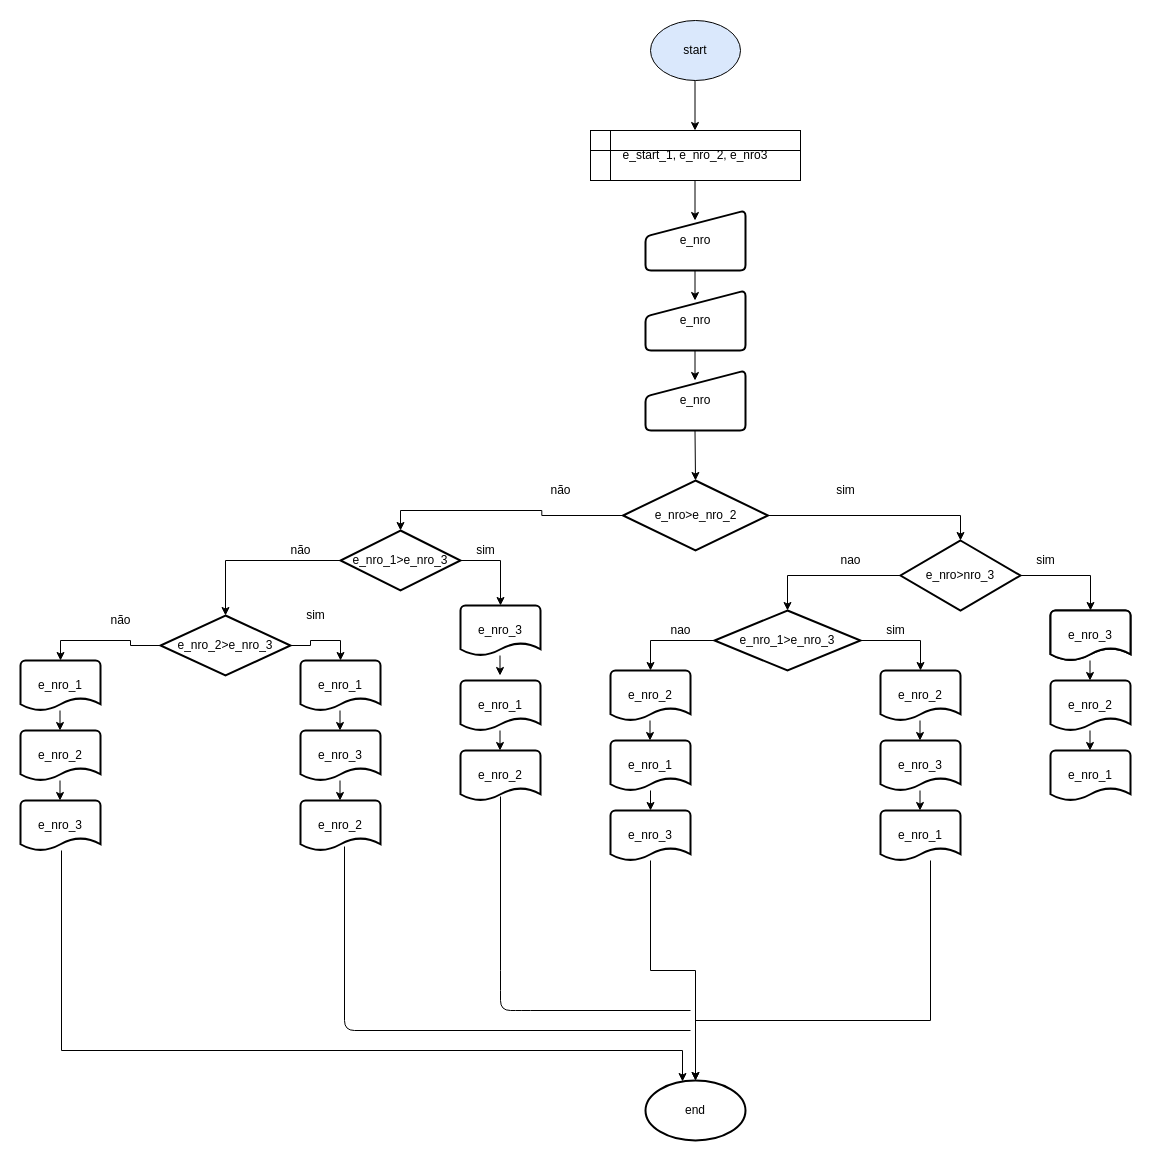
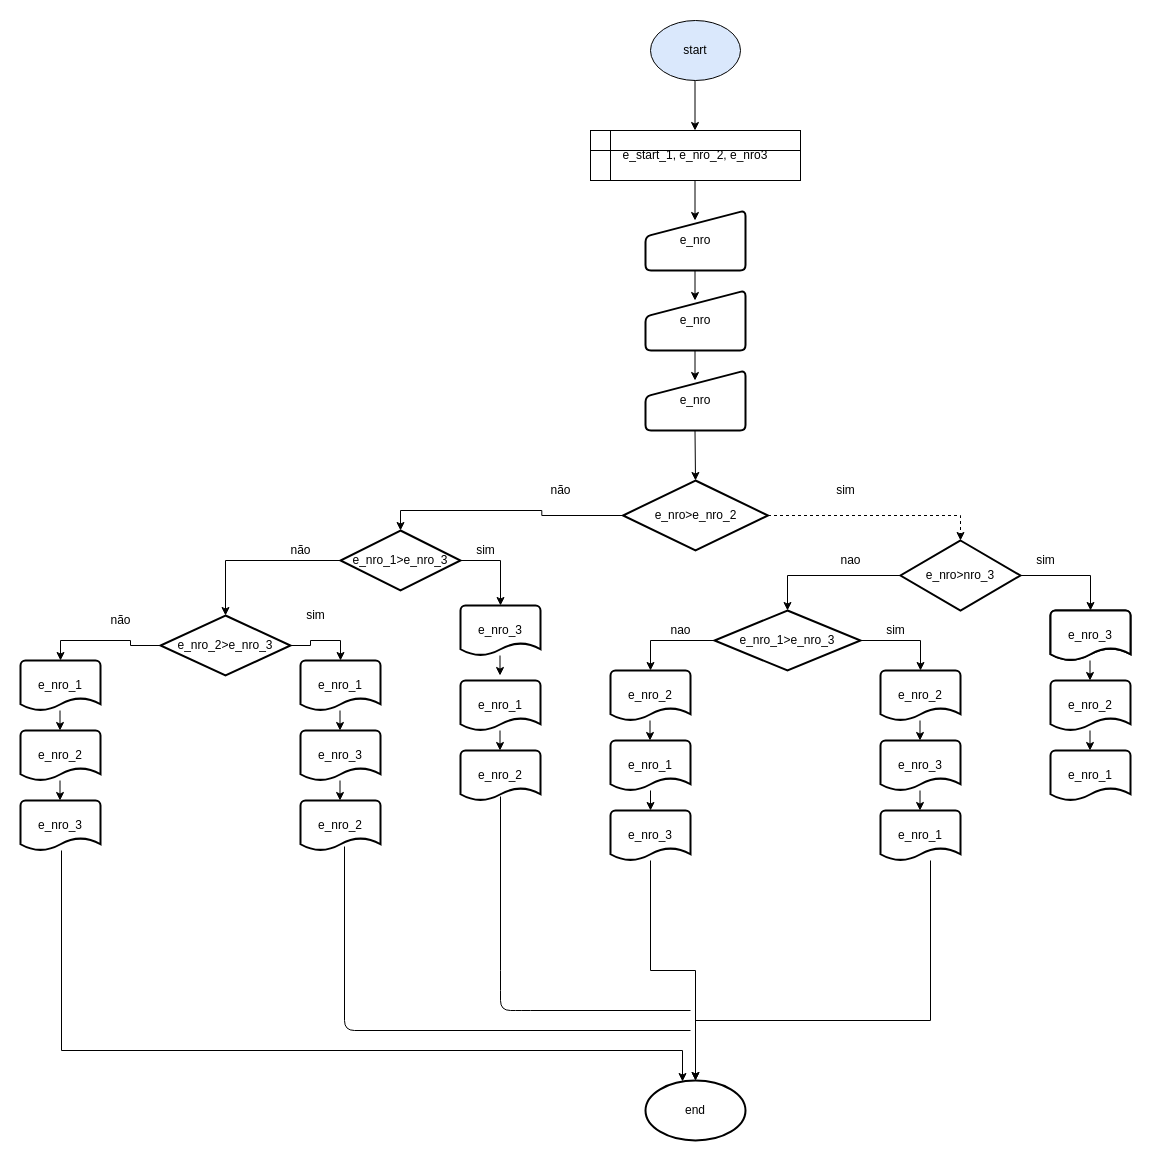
edge "e_nro>e_nro_2" -> "e_nro>nro_3": style solid -> dashed
